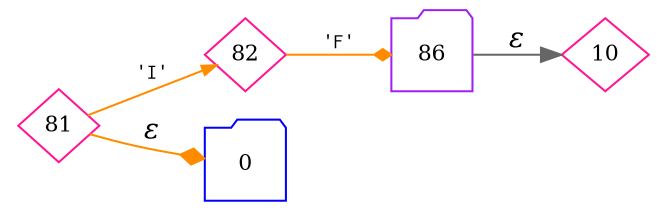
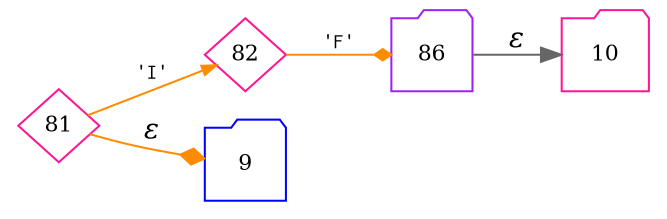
node "10": shape diamond -> folder
node "0": label "0" -> "9"
